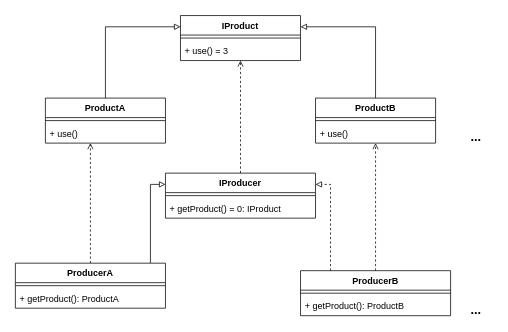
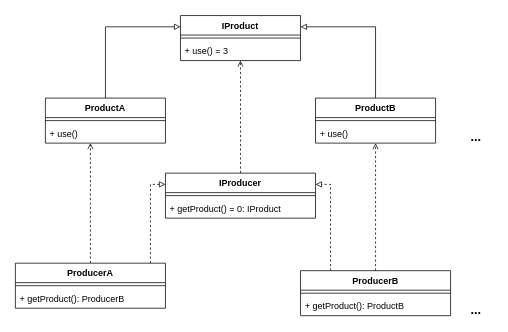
edge "ProducerA" -> "IProducer": style solid -> dashed
node "+ getProduct(): ProductA": label "+ getProduct(): ProductA" -> "+ getProduct(): ProducerB"
